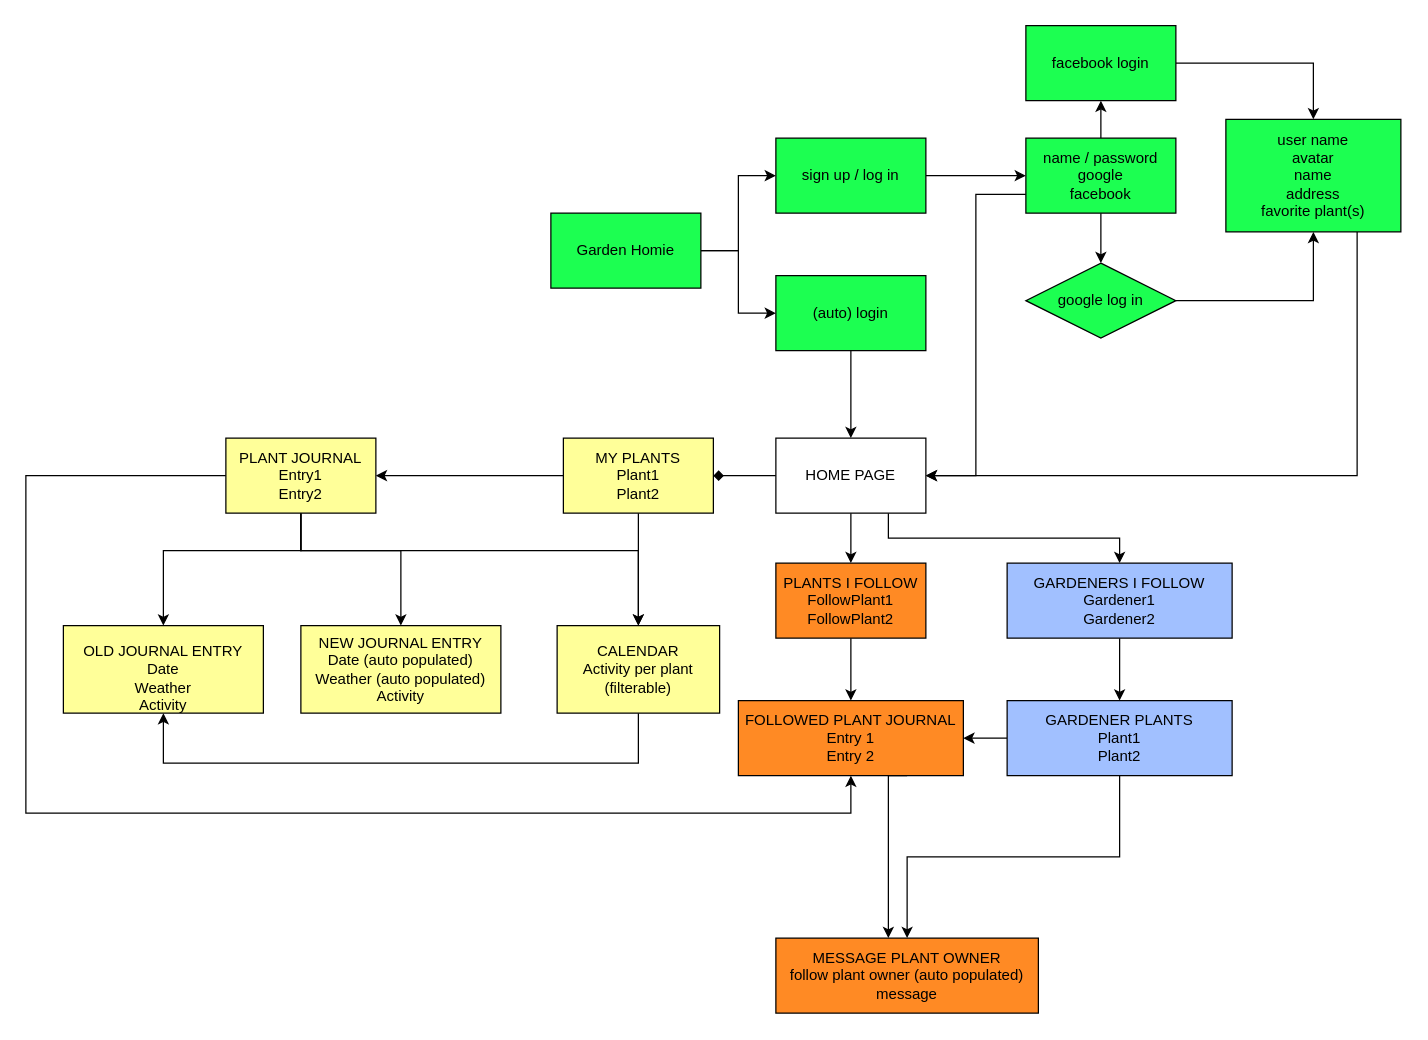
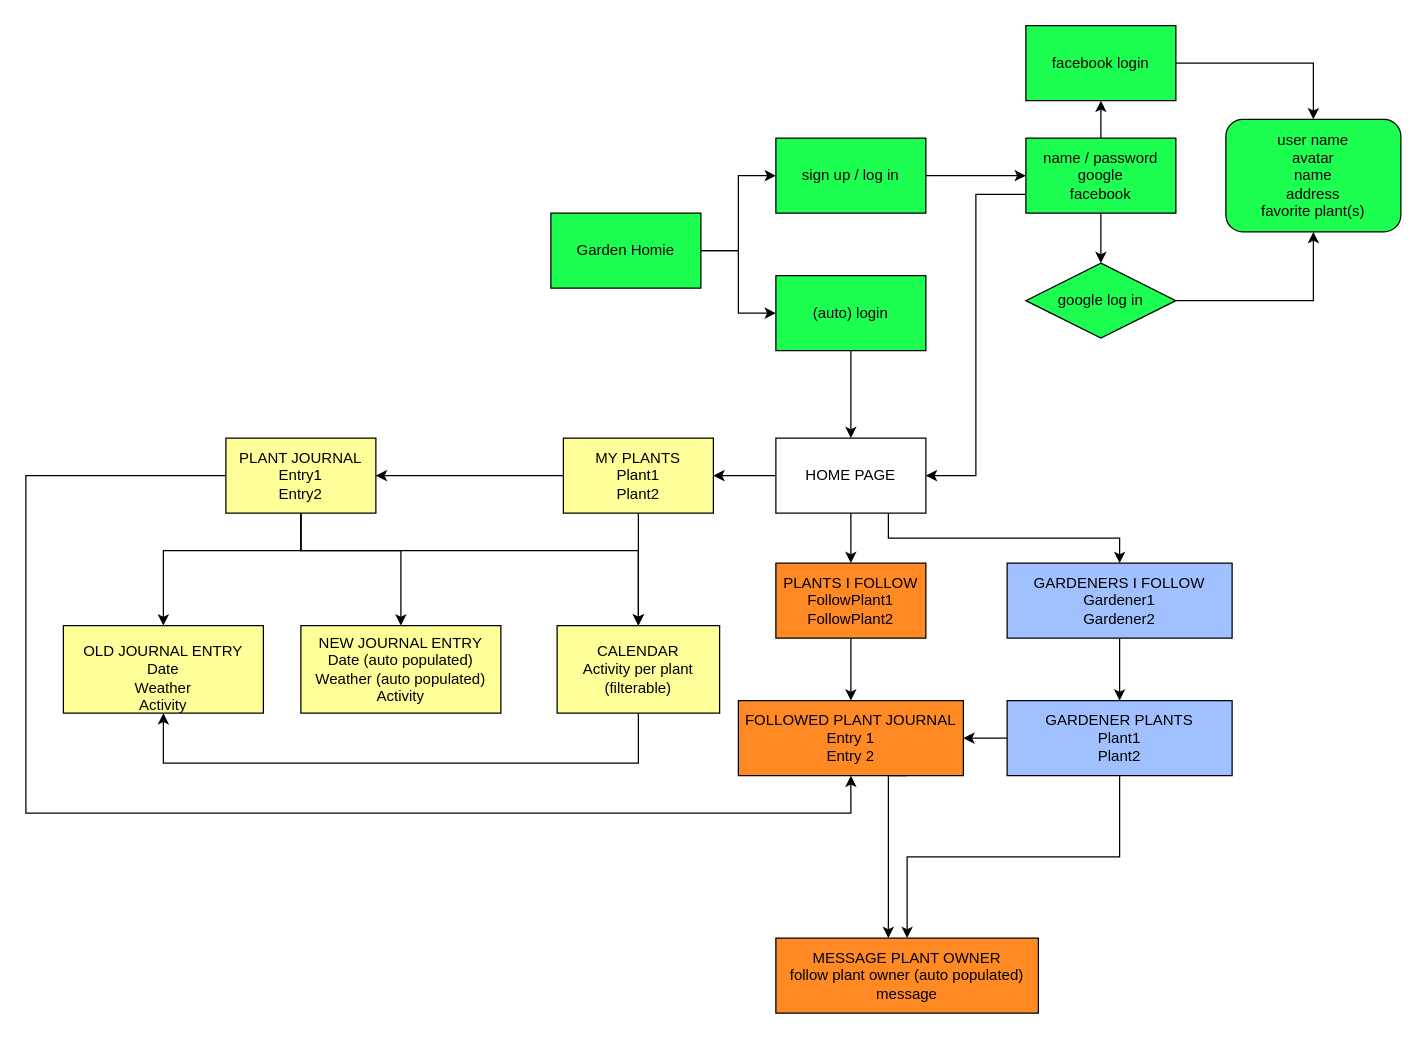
node "user name avatar name address favorite plant(s)": shape rectangle -> rounded rectangle
edge "HOME PAGE" -> "MY PLANTS Plant1 Plant2": arrowhead diamond -> classic
edge "user name avatar name address favorite plant(s)" -> "HOME PAGE": removed
